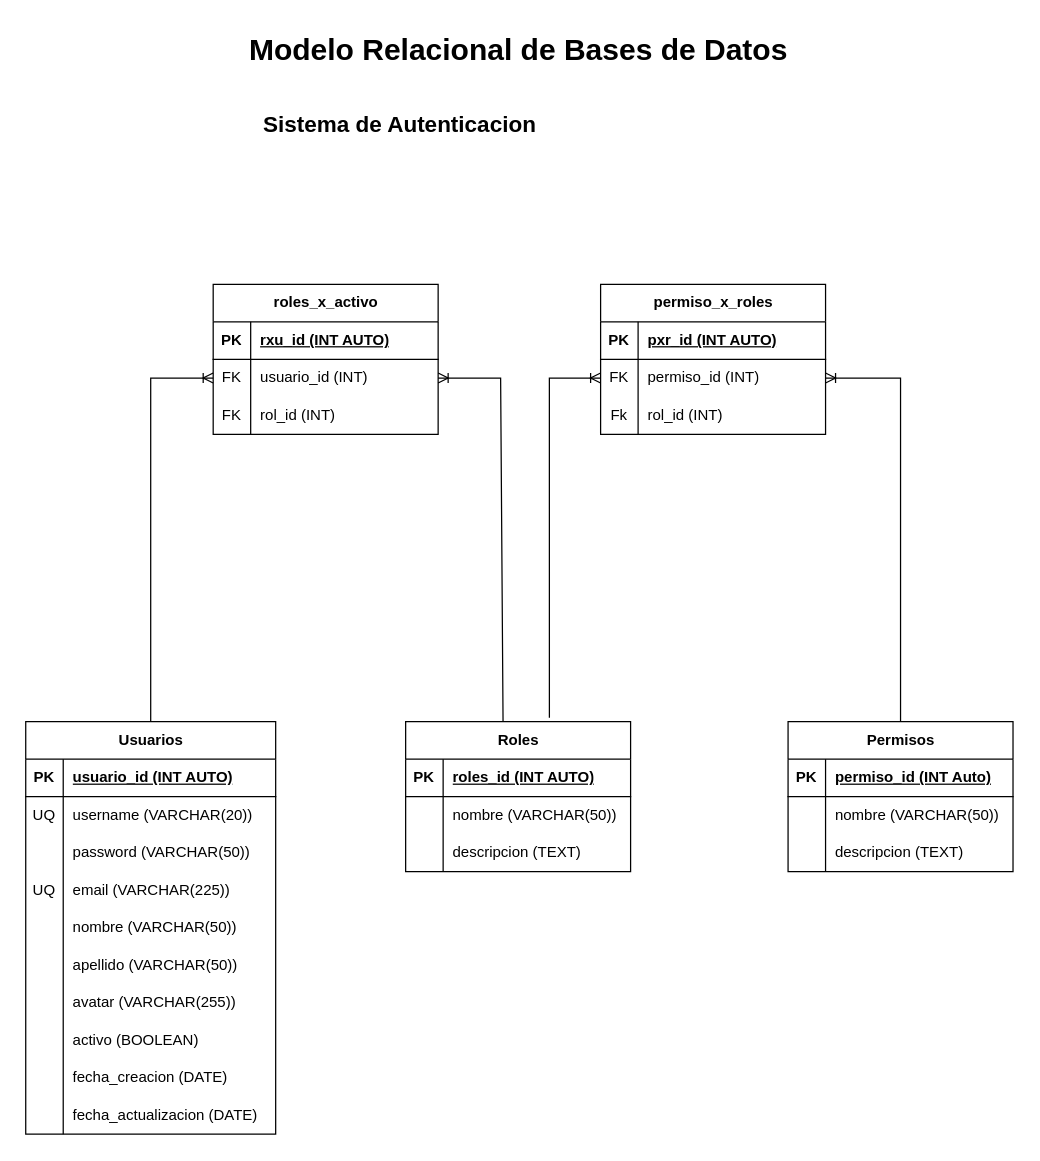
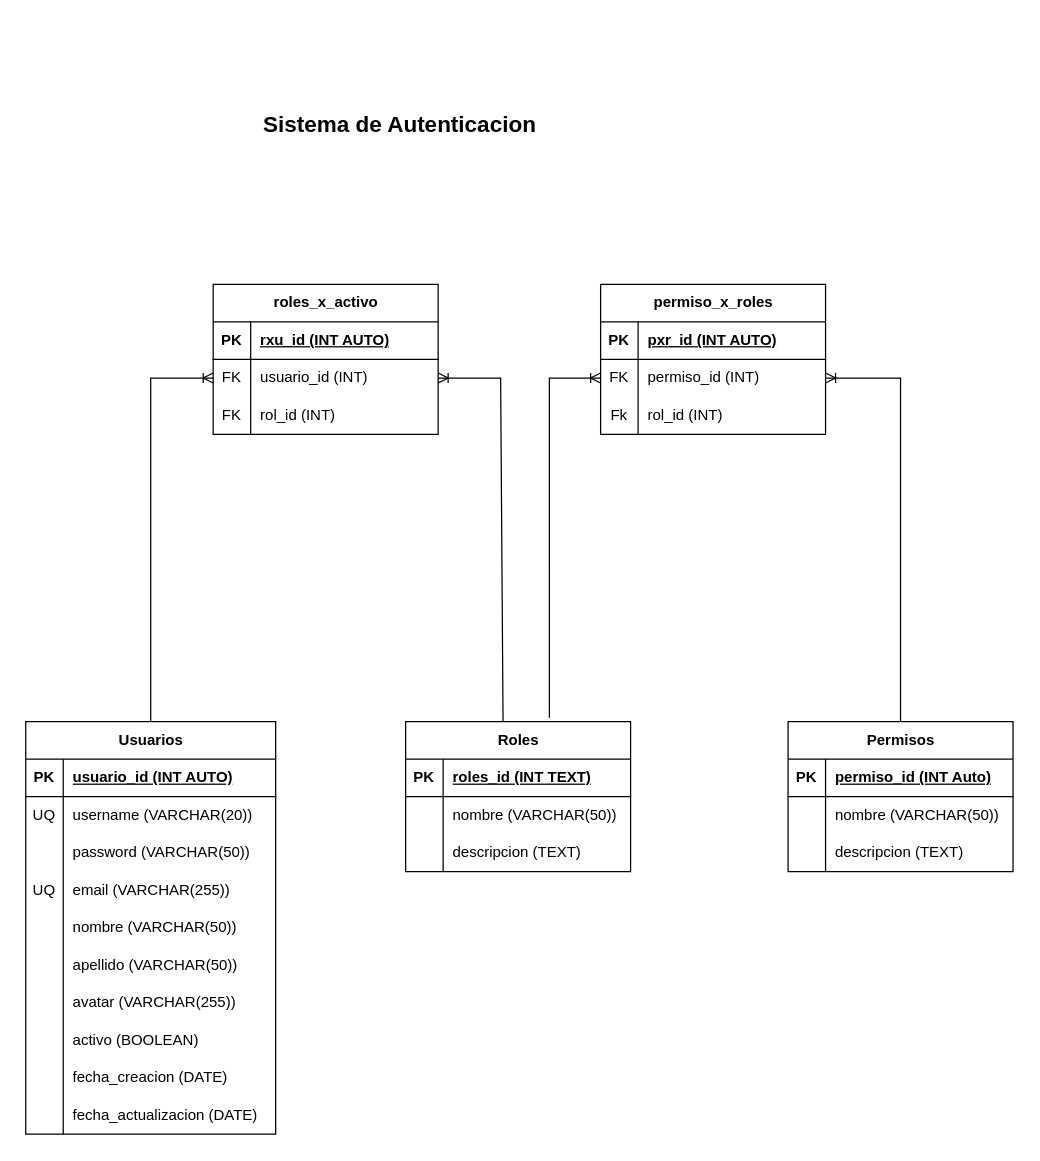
node "Modelo Relacional de Bases de Datos": removed
node "roles_id (INT AUTO)": label "roles_id (INT AUTO)" -> "roles_id (INT TEXT)"
node "email (VARCHAR(225))": label "email (VARCHAR(225))" -> "email (VARCHAR(255))"
